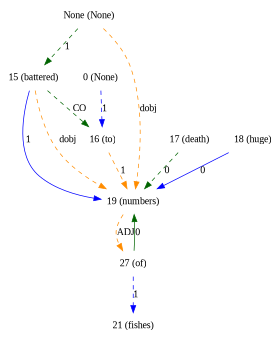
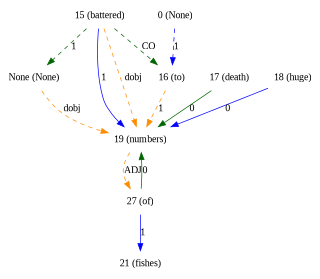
edge "None (None)" -> "15 (battered)": reversed
edge "17 (death)" -> "19 (numbers)": style dashed -> solid
edge "27 (of)" -> "21 (fishes)": style dashed -> solid
